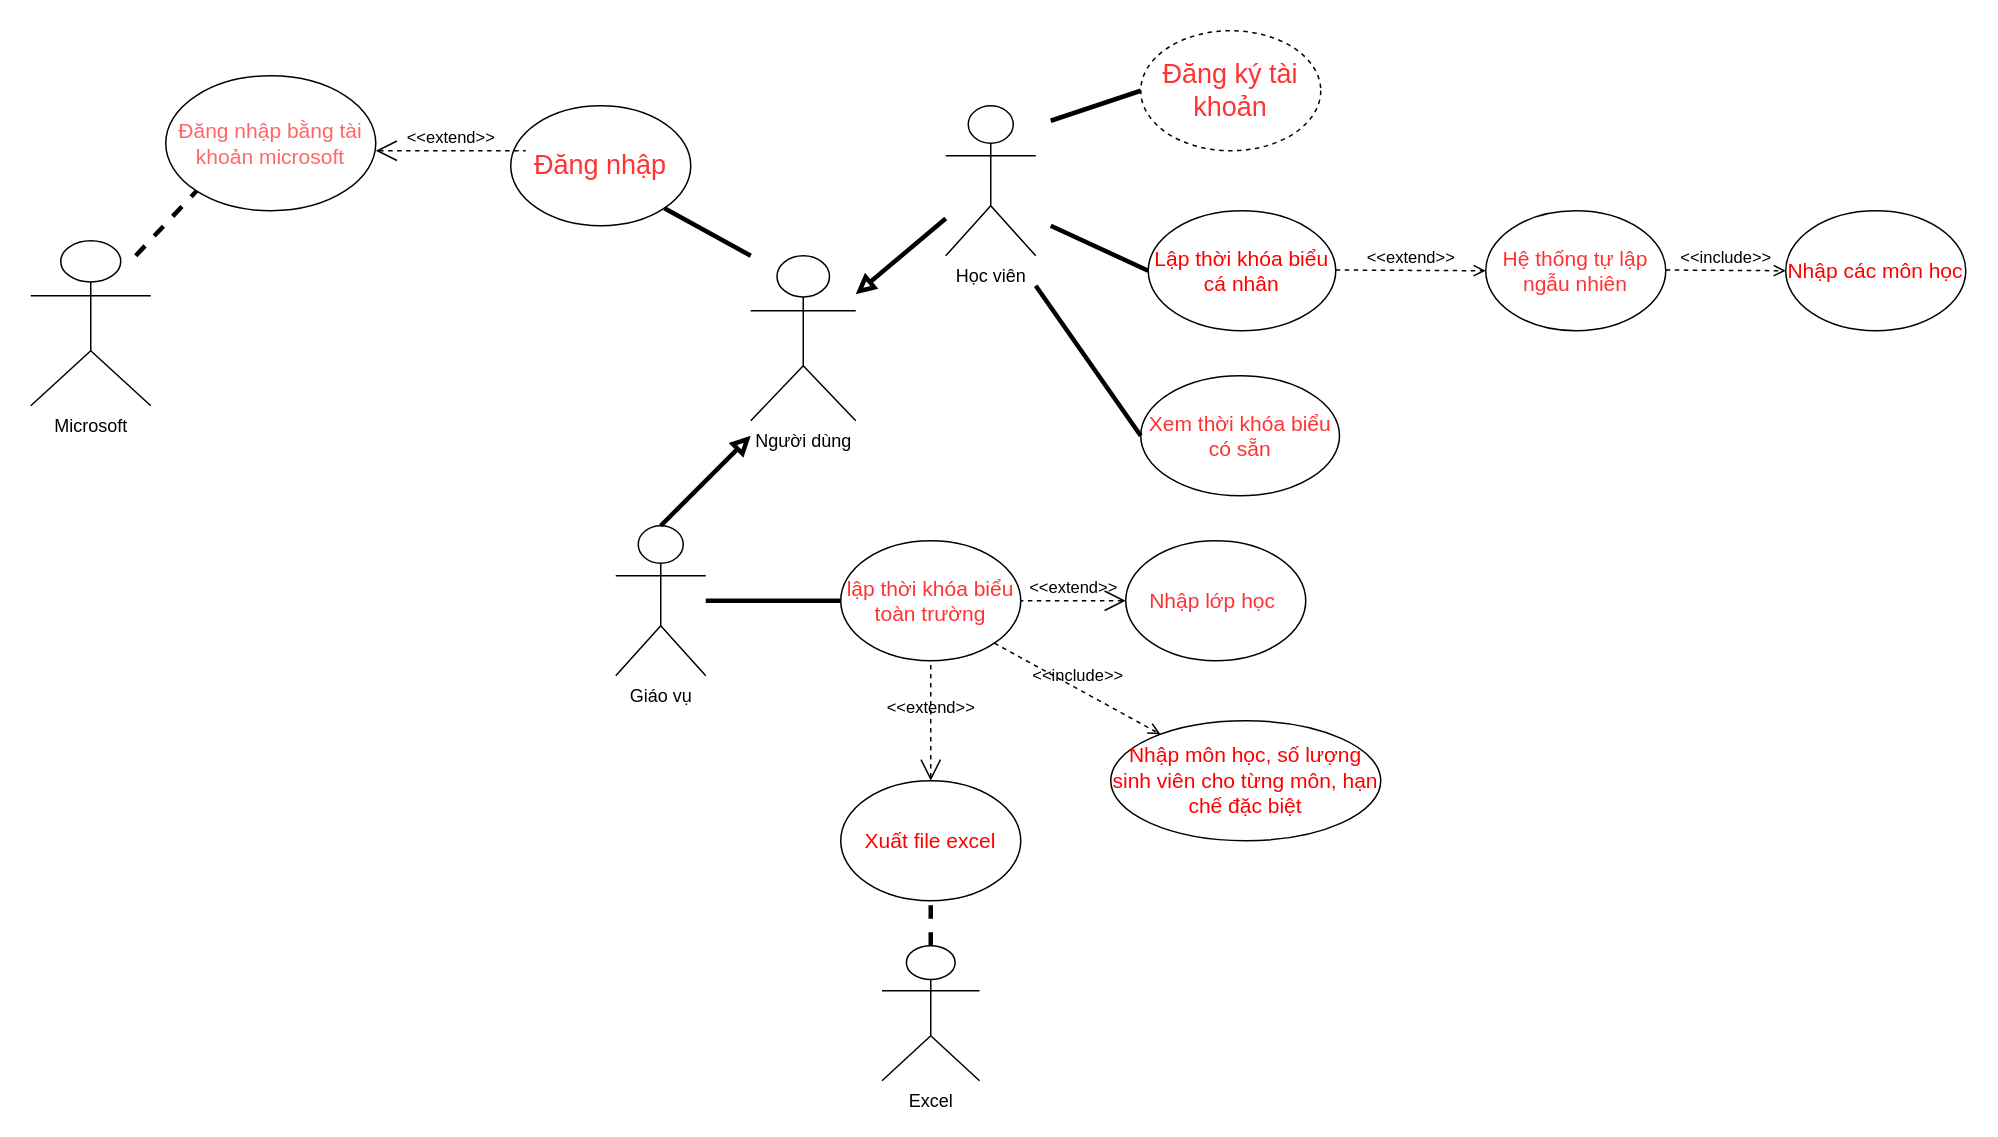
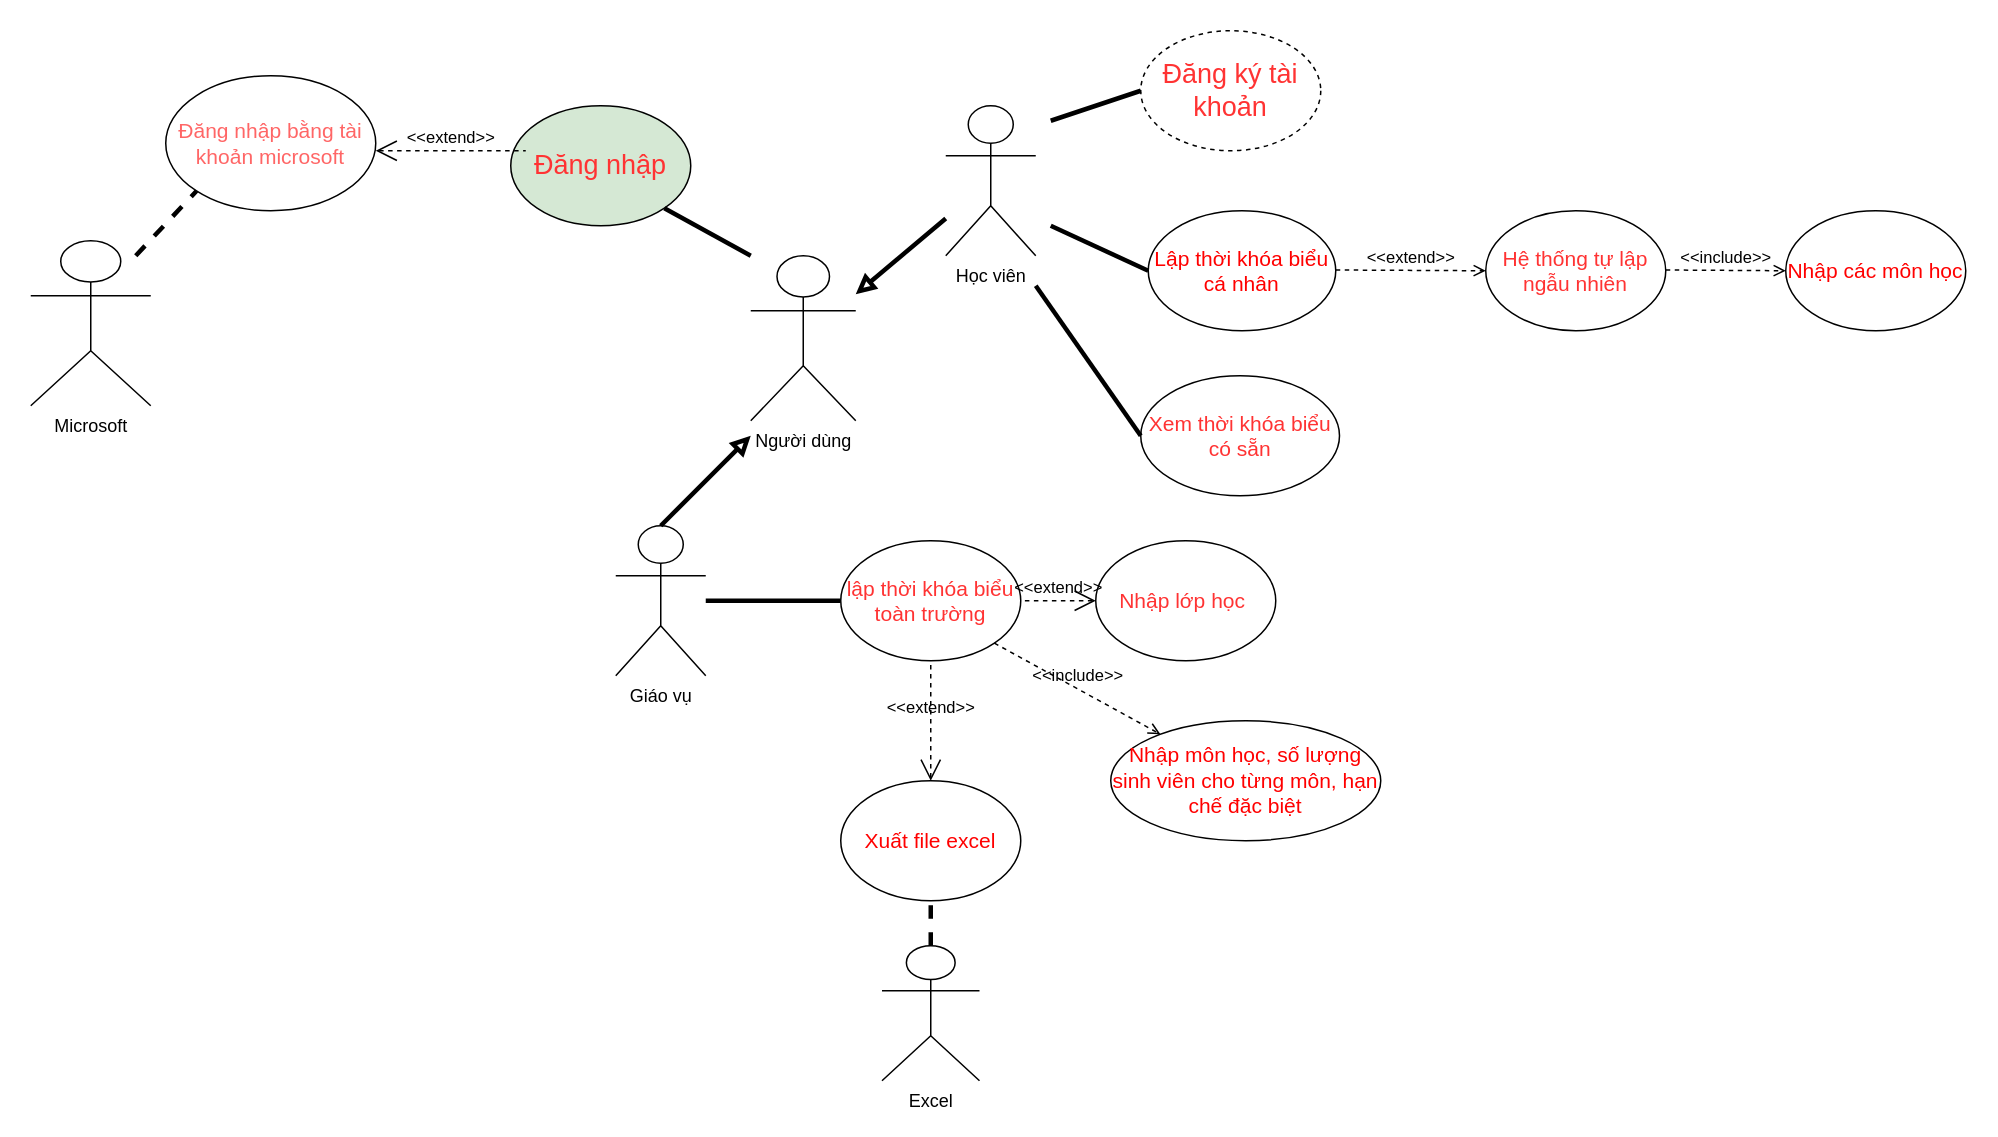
node "Đăng nhập": fillcolor #ffffff -> #d5e8d4
node "Nhập lớp học": moved (1216, 601) -> (1186, 601)
